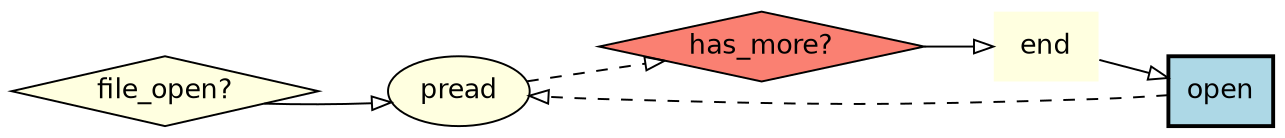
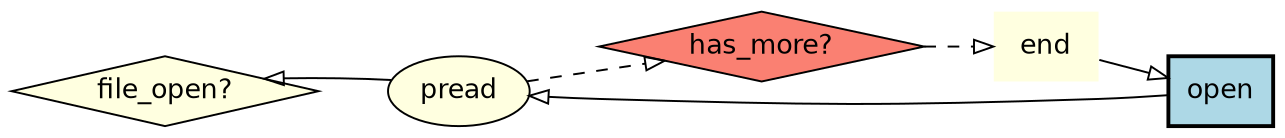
edge "has_more?" -> "end": style solid -> dashed
edge "file_open?" -> "pread": reversed
edge "open" -> "pread": style dashed -> solid
